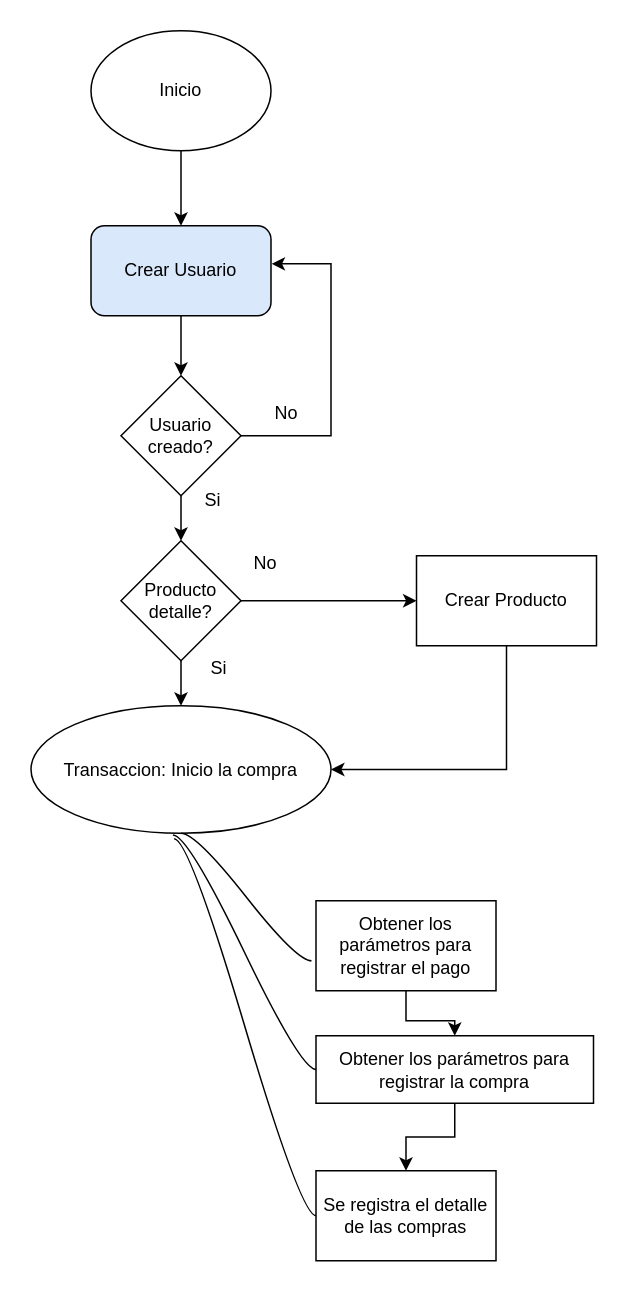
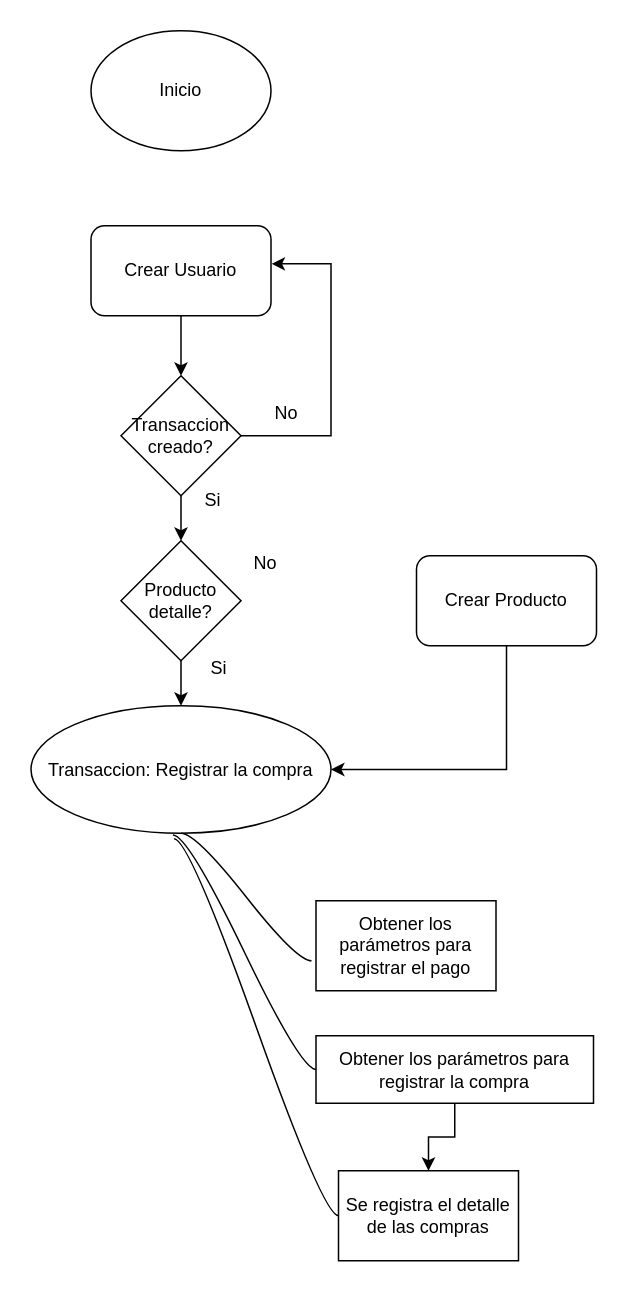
edge "Inicio" -> "Crear Usuario": removed
node "Crear Usuario": fillcolor #dae8fc -> #ffffff
node "Usuario creado?": label "Usuario creado?" -> "Transaccion creado?"
edge "Producto detalle?" -> "Crear Producto": removed
node "Crear Producto": shape rectangle -> rounded rectangle
node "Transaccion: Inicio la compra": label "Transaccion: Inicio la compra" -> "Transaccion: Registrar la compra"
edge "Obtener los parámetros para registrar el pago" -> "Obtener los parámetros para registrar la compra": removed
node "Se registra el detalle de las compras": moved (406, 1216) -> (428, 1216)
